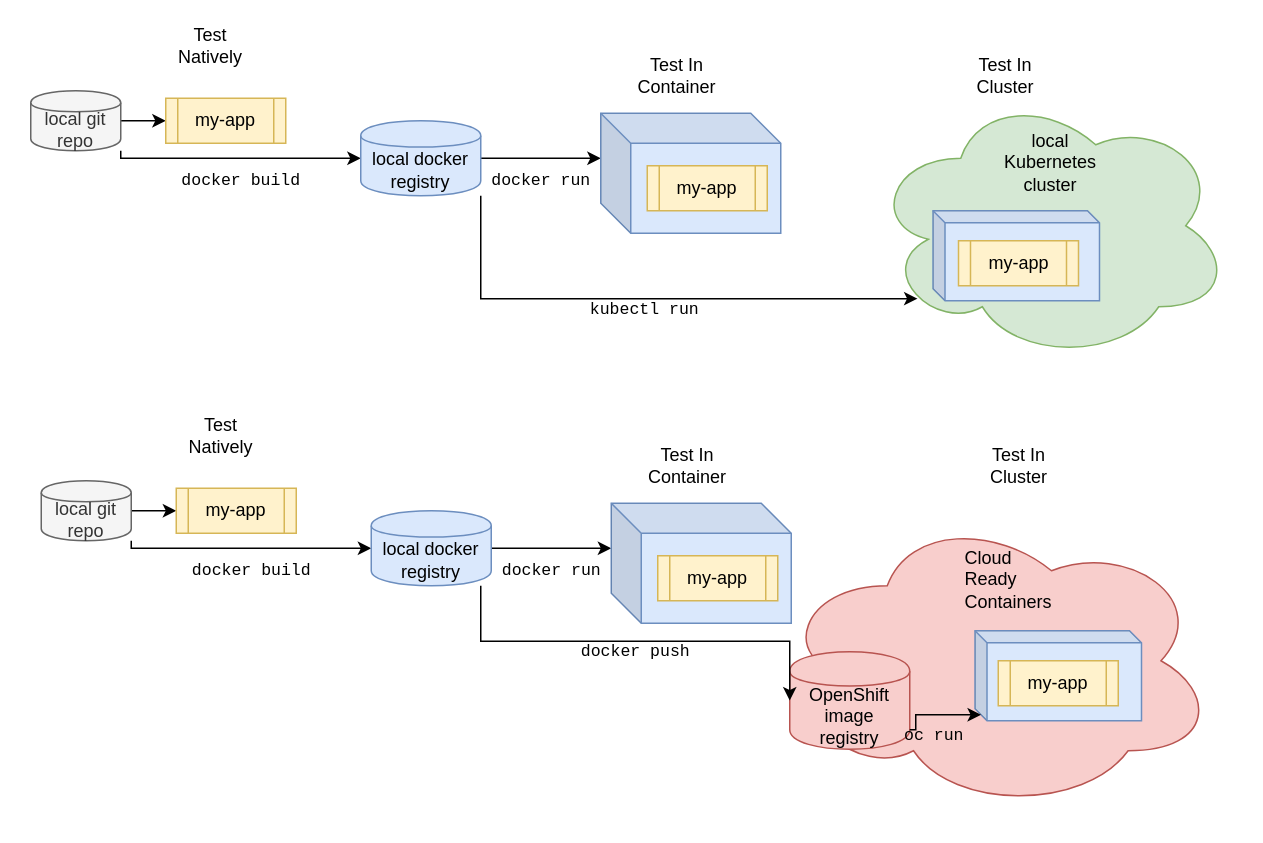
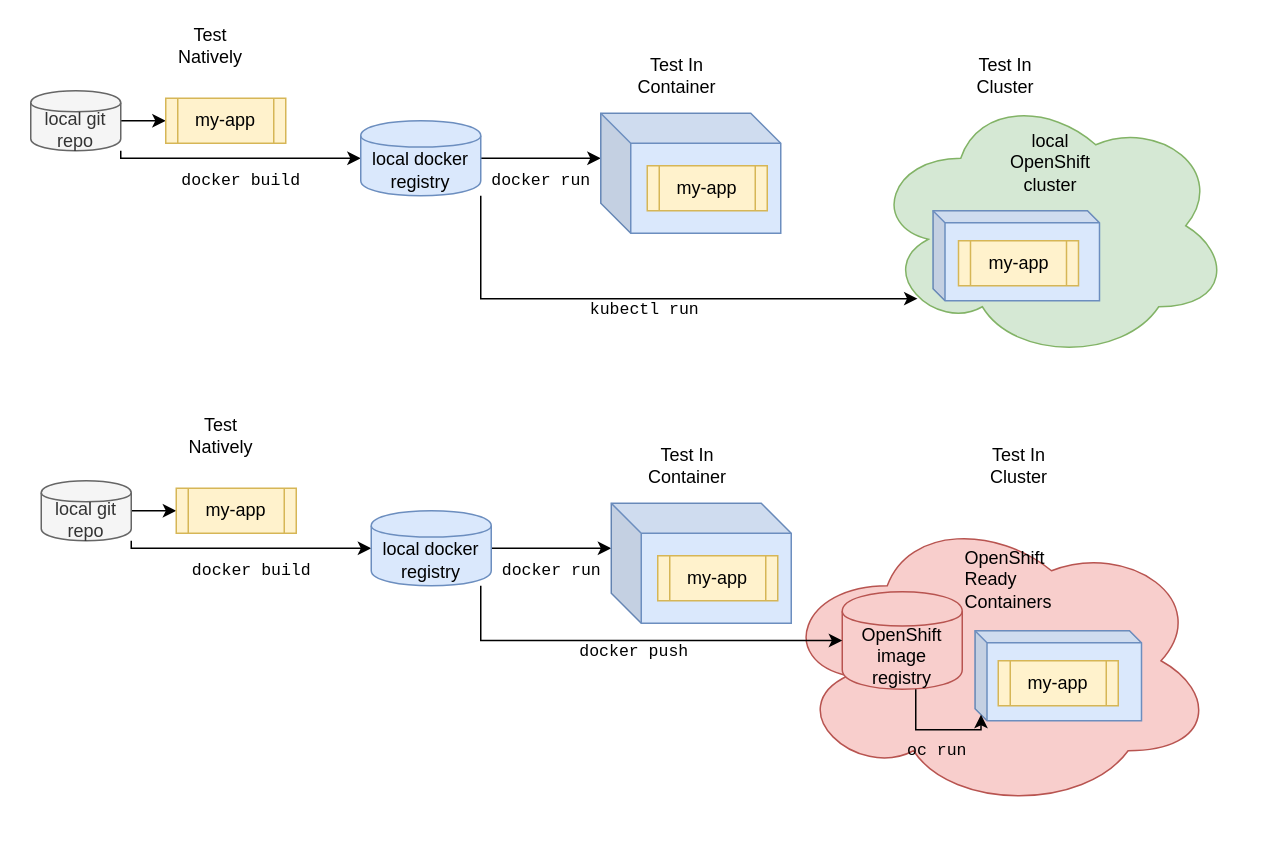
node "local Kubernetes cluster": label "local Kubernetes cluster" -> "local OpenShift cluster"
node "Cloud Ready Containers": label "Cloud Ready Containers" -> "OpenShift Ready Containers"
node "OpenShift image registry": moved (850, 701) -> (902, 641)
